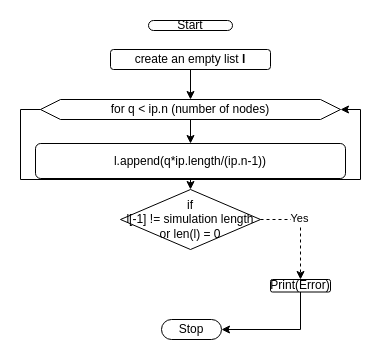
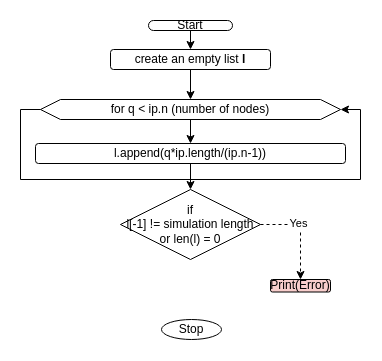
edge "Start" -> "create an empty list l": added
node "l.append(q*ip.length/(ip.n-1))": size 310x35 -> 310x20
node "if l[-1] != simulation length or len(l) = 0": size 140x60 -> 140x70
node "Print(Error)": fillcolor #ffffff -> #f8cecc
node "Stop": shape rounded rectangle -> ellipse
edge "Print(Error)" -> "Stop": removed
